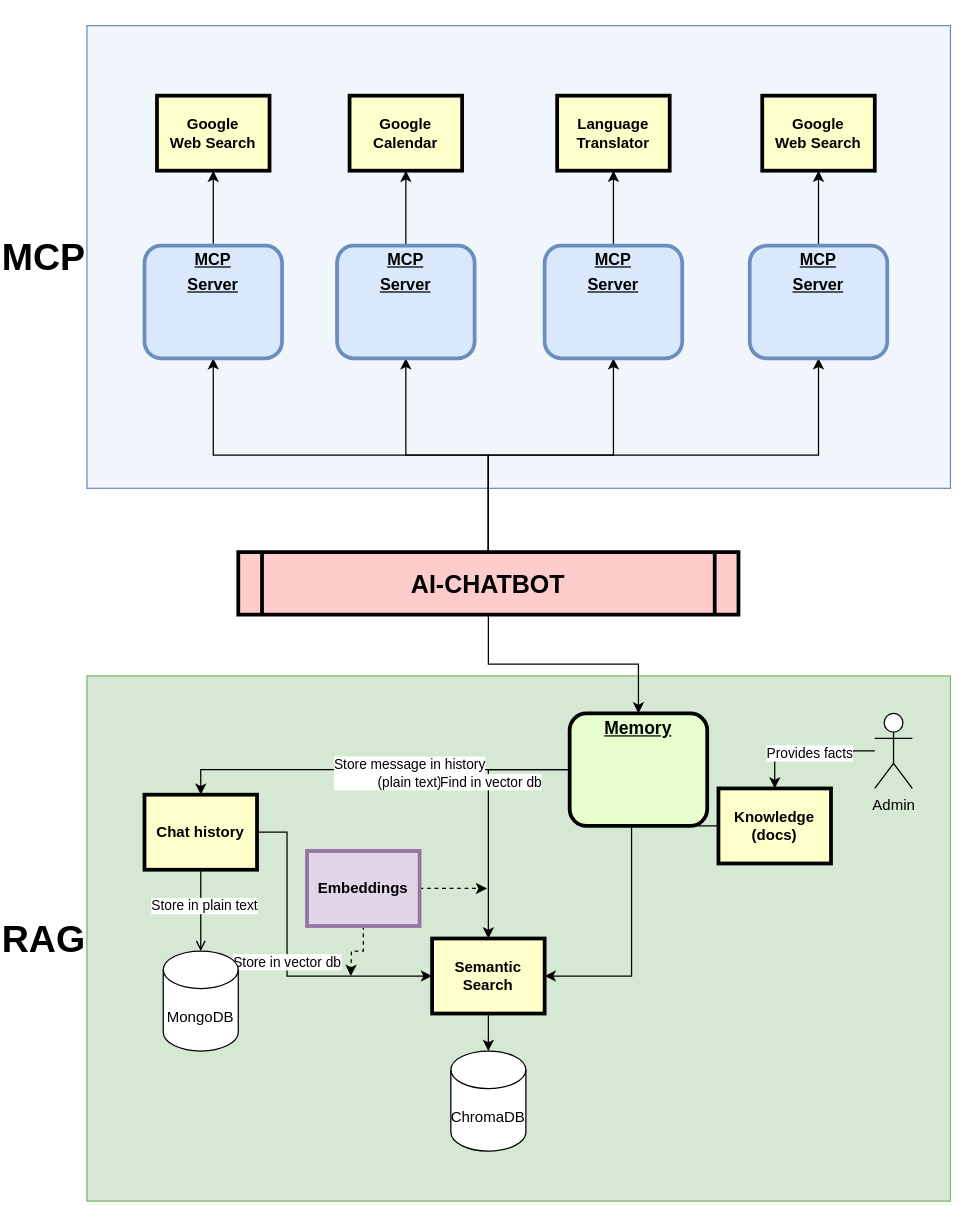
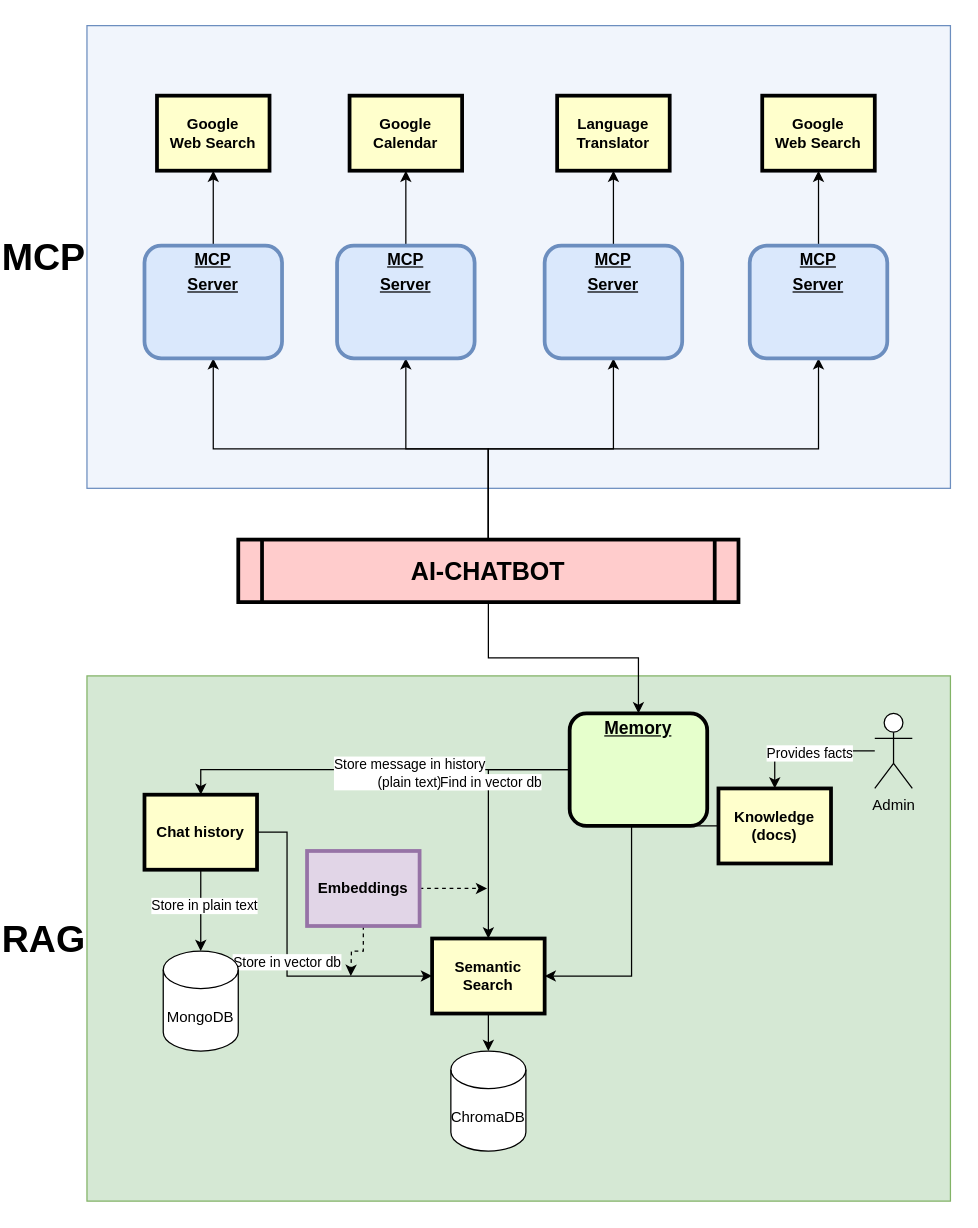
node "AI-CHATBOT": moved (488, 583) -> (488, 571)
edge "Chat history" -> "MongoDB": arrowhead open -> classic
